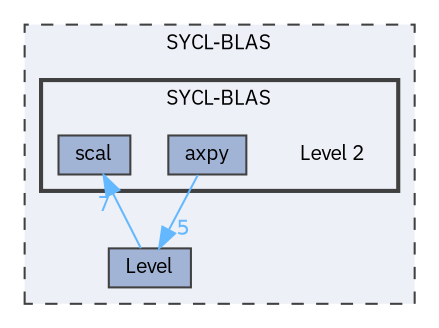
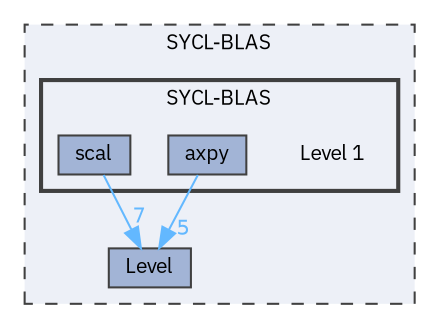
node "Level 2": label "Level 2" -> "Level 1"
edge "Level" -> "scal": reversed
